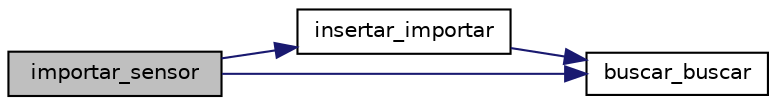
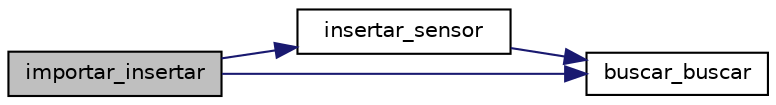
node "insertar_importar": label "insertar_importar" -> "insertar_sensor"
node "importar_sensor": label "importar_sensor" -> "importar_insertar"
